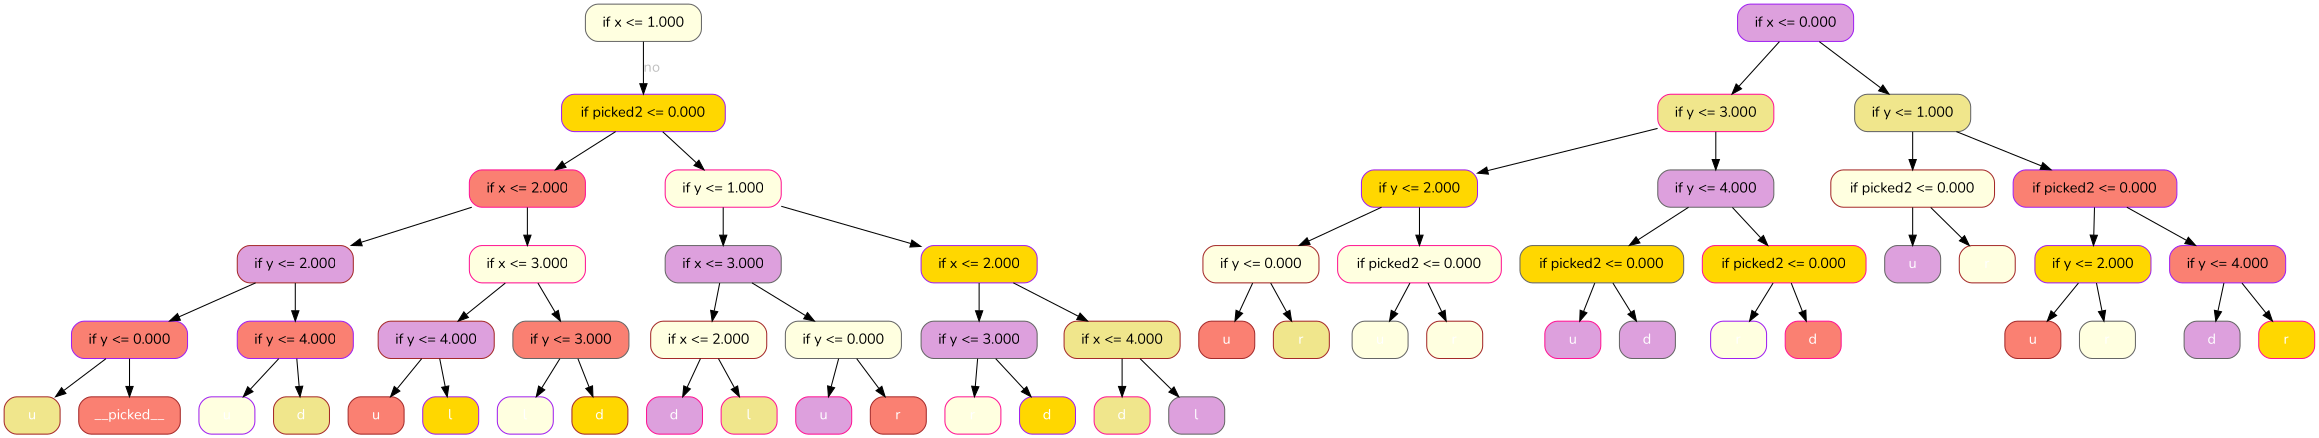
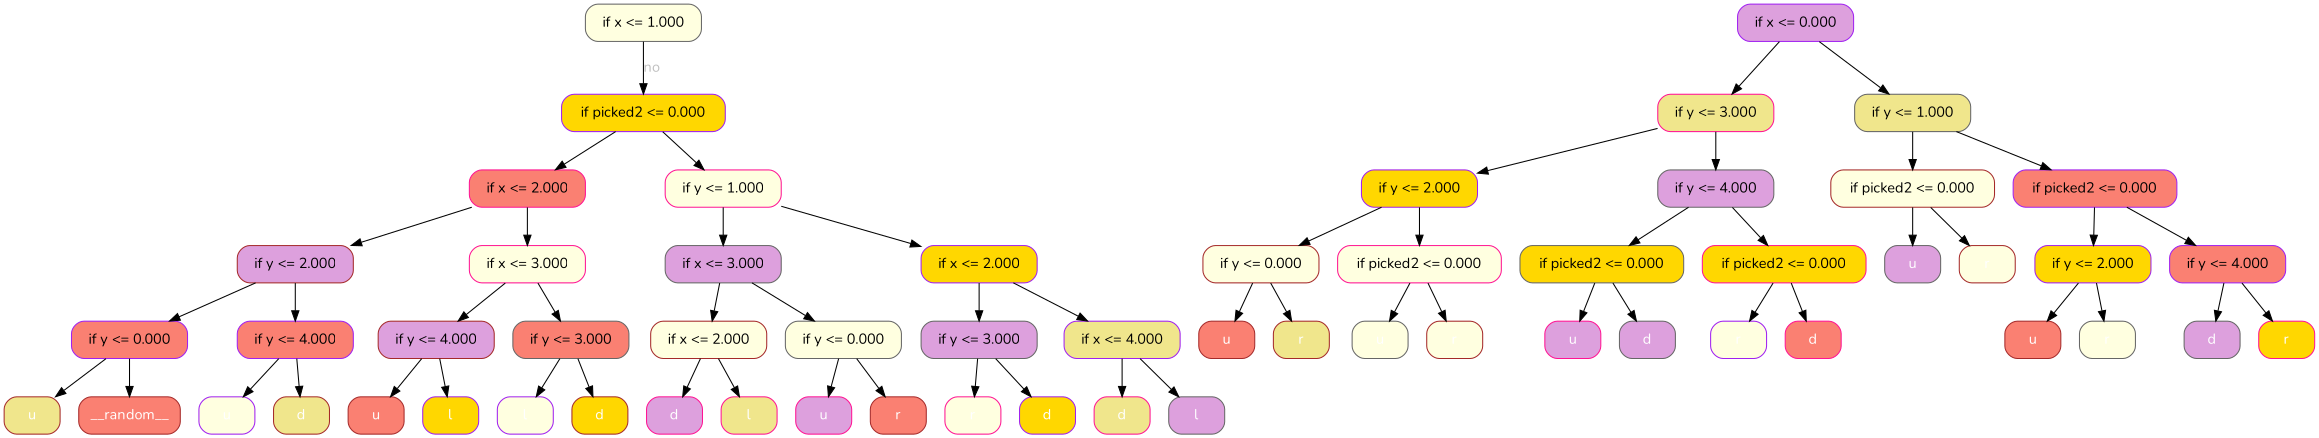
node "if x <= 4.000": color brown -> purple
node "__picked__": label "__picked__" -> "__random__"
